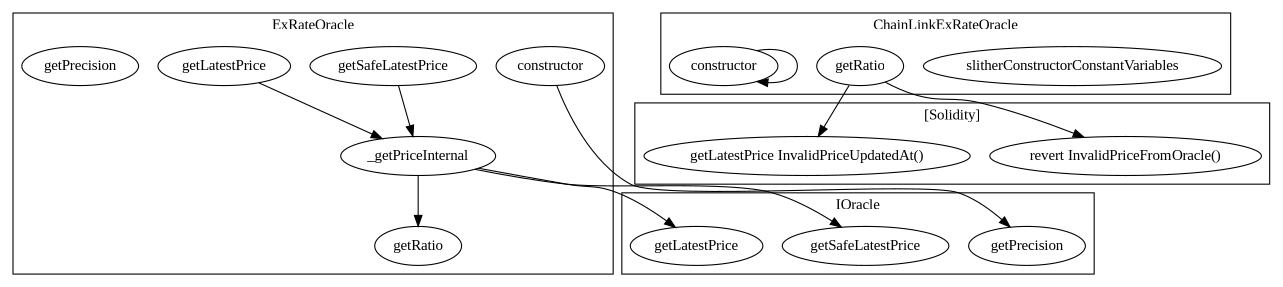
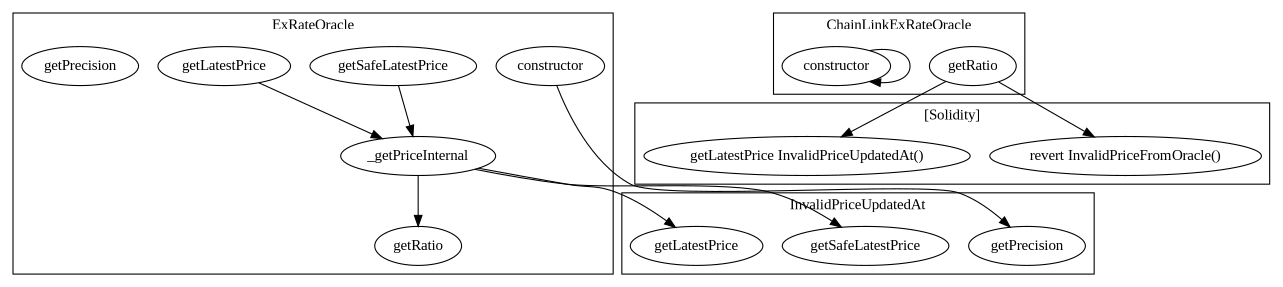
node "slitherConstructorConstantVariables": removed
cluster "IOracle": label "IOracle" -> "InvalidPriceUpdatedAt"
